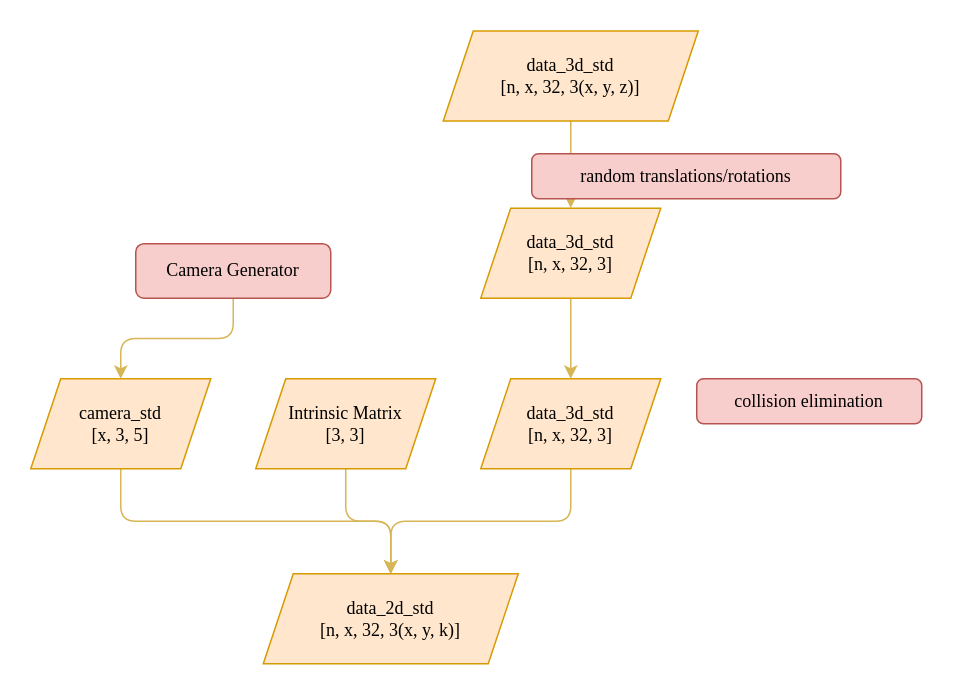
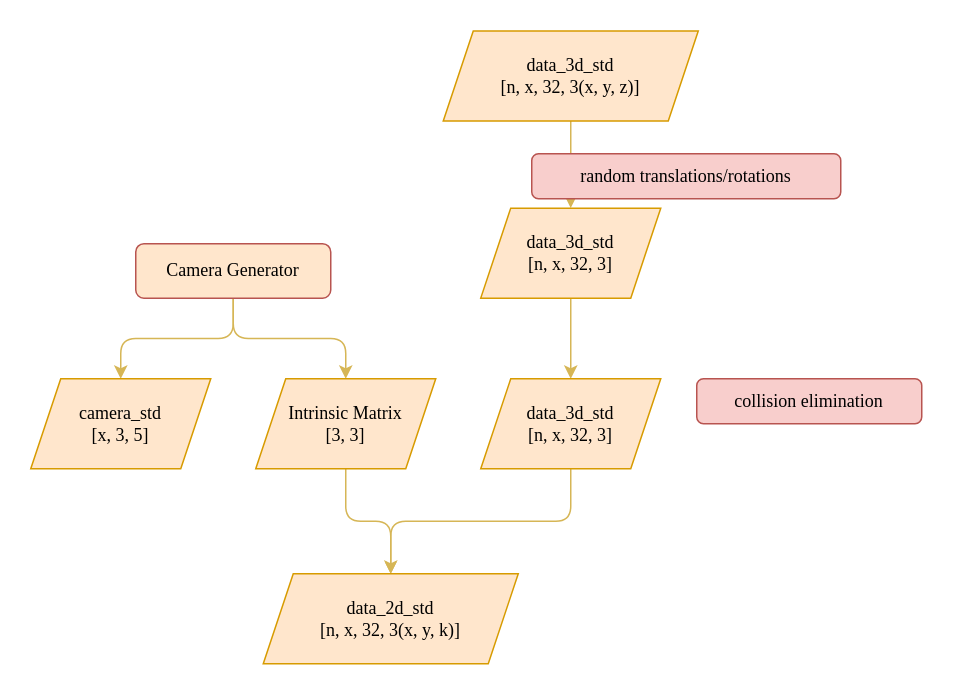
node "Camera Generator": fillcolor #f8cecc -> #ffe6cc
edge "Camera Generator" -> "Intrinsic Matrix [3, 3]": added
edge "Intrinsic Matrix [3, 3]" -> "data_2d_std [n, x, 32, 3(x, y, k)]": arrowhead classic -> open
edge "camera_std [x, 3, 5]" -> "data_2d_std [n, x, 32, 3(x, y, k)]": removed
